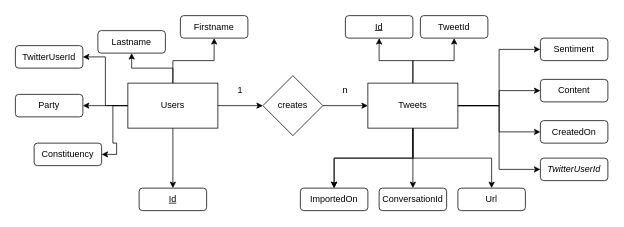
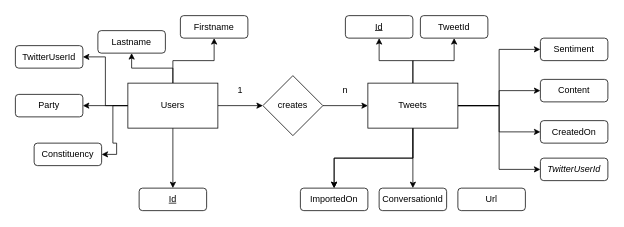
edge "Tweets" -> "Url": removed
